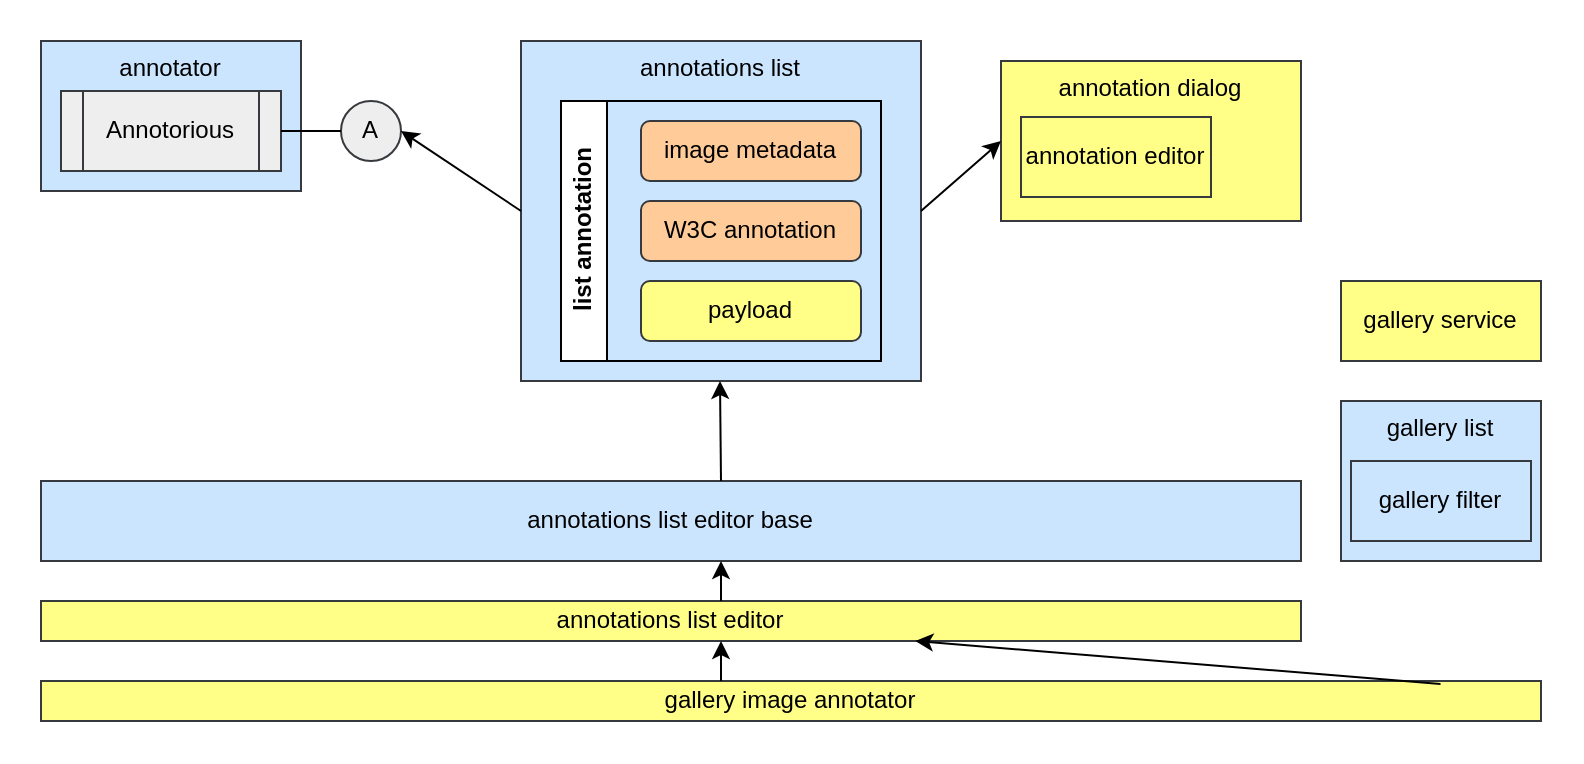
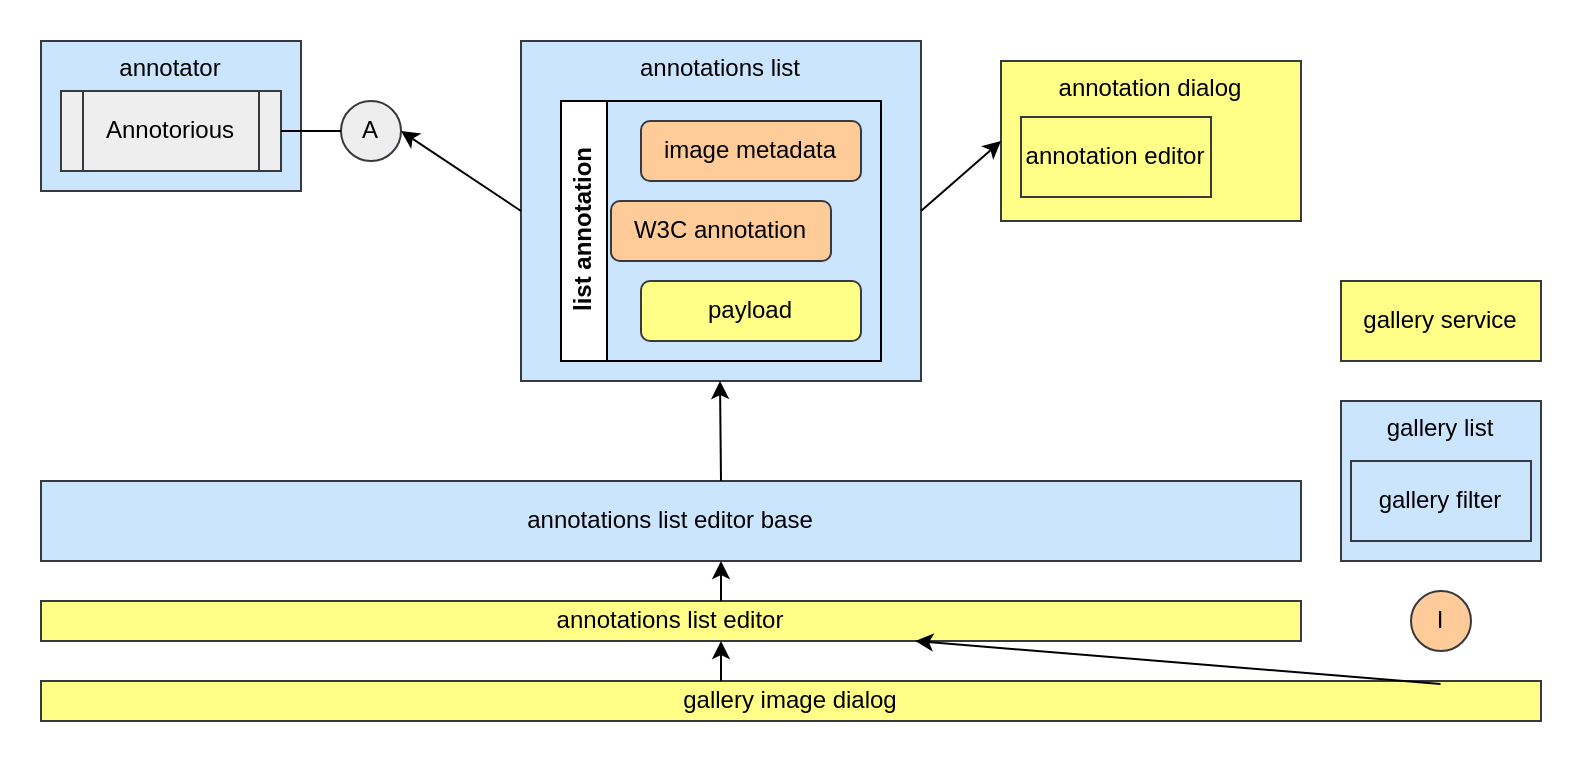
node "W3C annotation": moved (751, 231) -> (721, 231)
node "I": added
node "gallery image annotator": label "gallery image annotator" -> "gallery image dialog"
